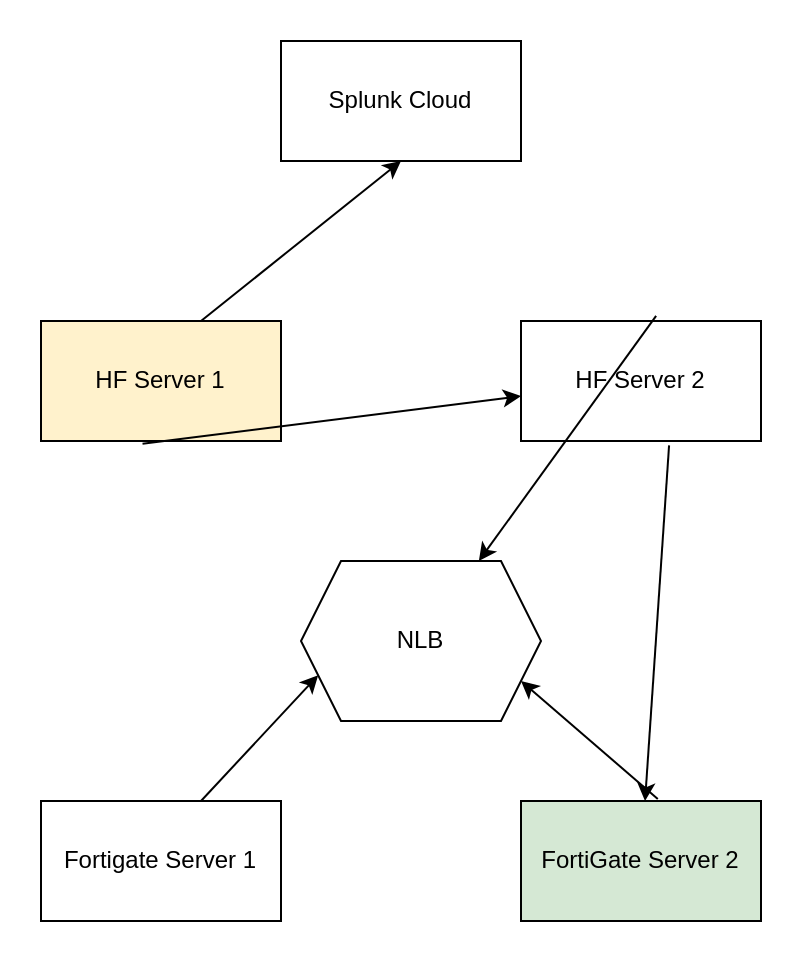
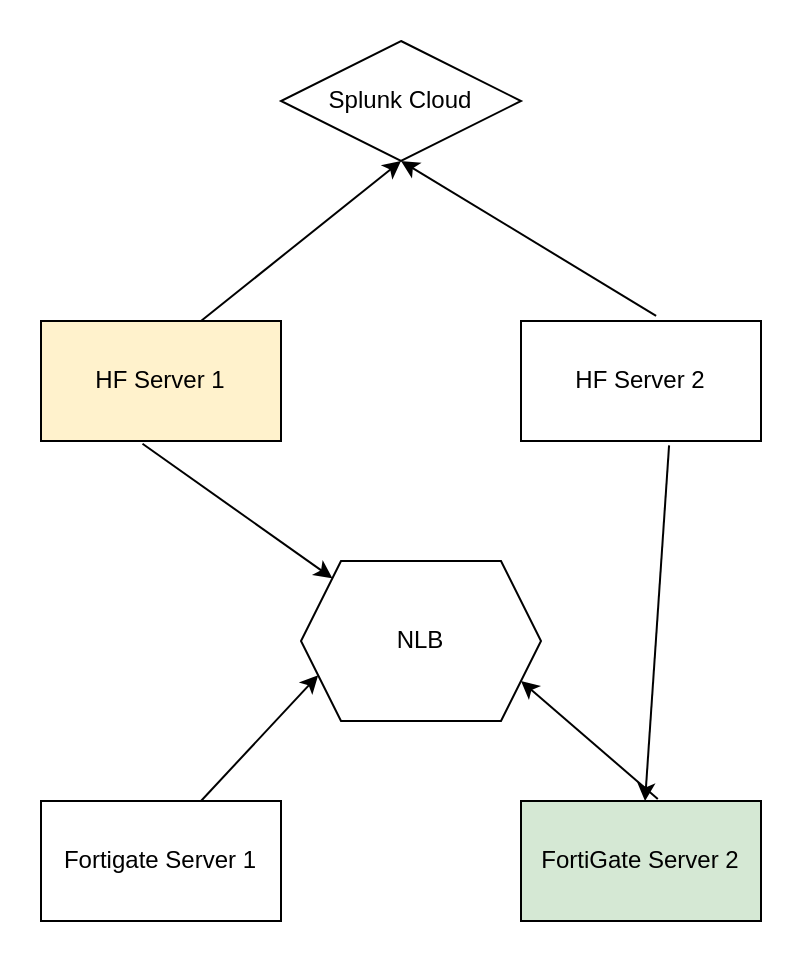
node "Splunk Cloud": shape rectangle -> diamond
edge "HF Server 1" -> "HF Server 2": now "HF Server 1" -> "NLB"
edge "HF Server 2" -> "NLB": now "HF Server 2" -> "Splunk Cloud"
